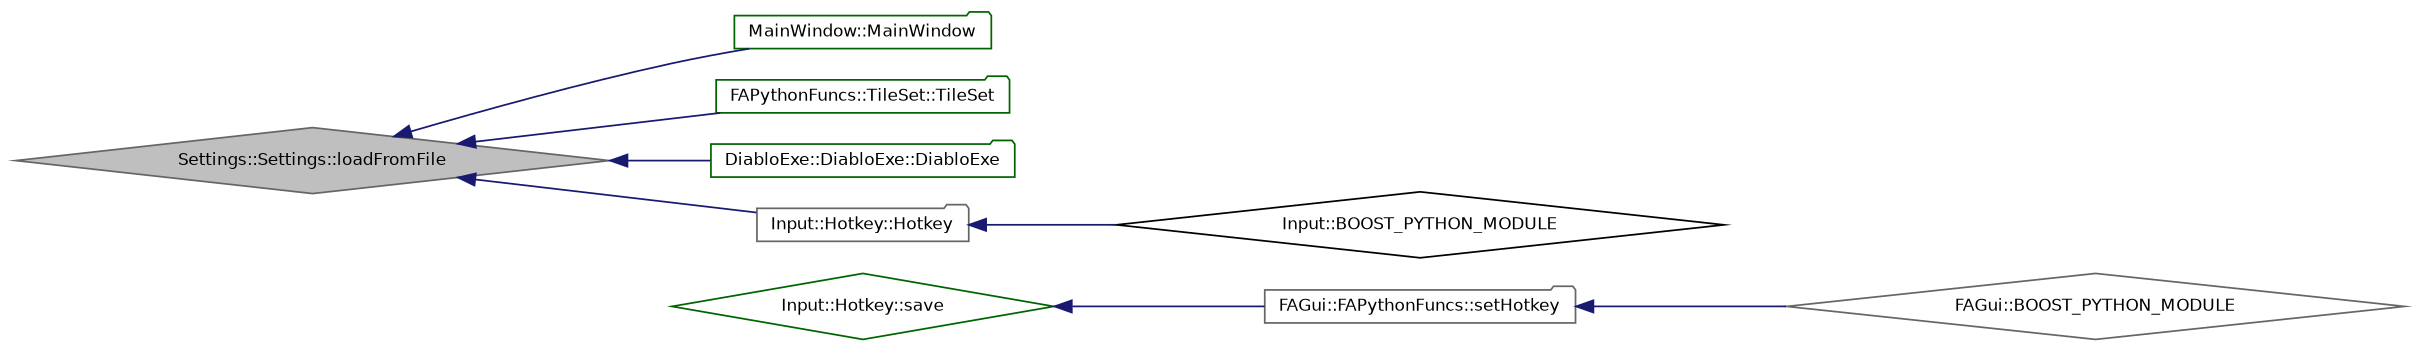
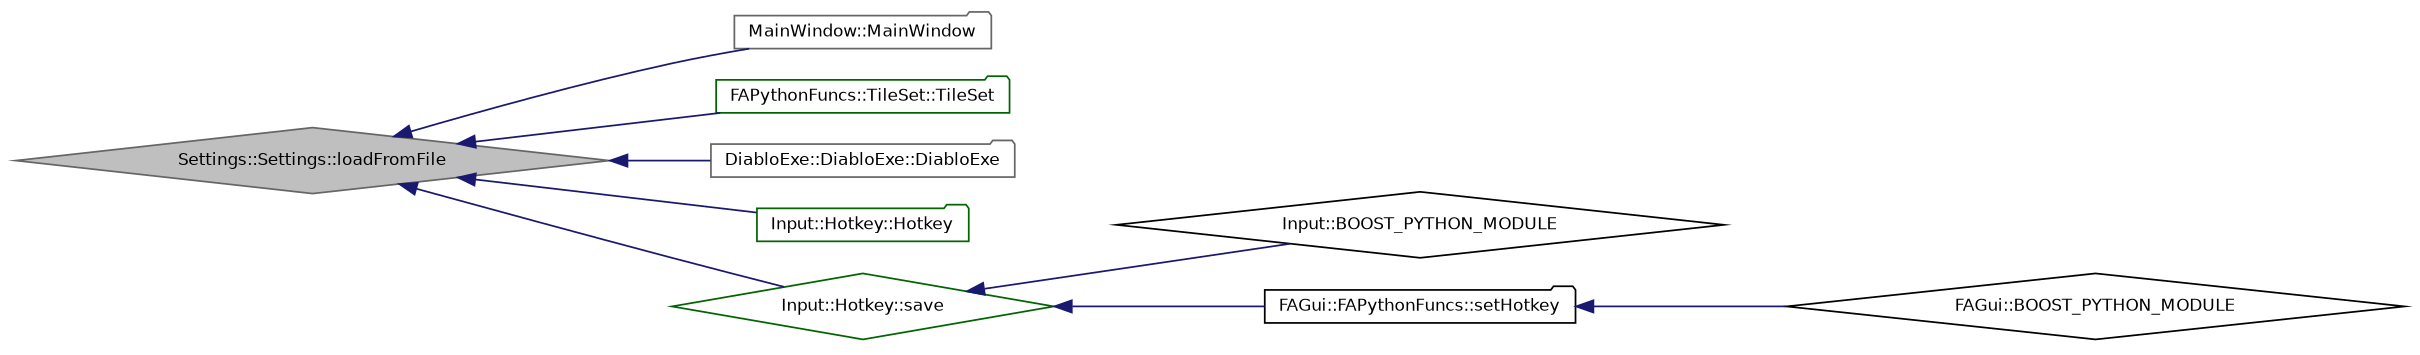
node "MainWindow::MainWindow": color darkgreen -> gray40
node "DiabloExe::DiabloExe::DiabloExe": color darkgreen -> gray40
node "Input::Hotkey::Hotkey": color gray40 -> darkgreen
edge "Input::BOOST_PYTHON_MODULE" -> "Input::Hotkey::Hotkey": now "Input::BOOST_PYTHON_MODULE" -> "Input::Hotkey::save"
edge "Input::Hotkey::save" -> "Settings::Settings::loadFromFile": added
node "FAGui::FAPythonFuncs::setHotkey": color gray40 -> black
node "FAGui::BOOST_PYTHON_MODULE": color gray40 -> black
